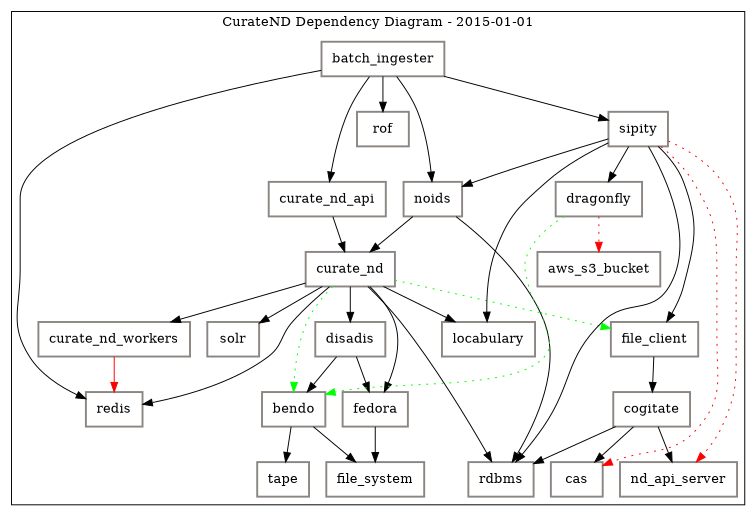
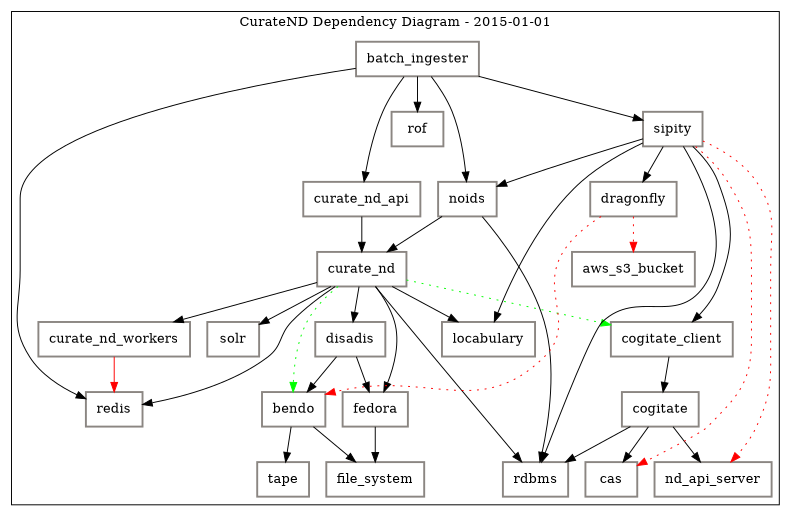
node "file_client": label "file_client" -> "cogitate_client"
edge "dragonfly" -> "bendo": color green -> red
